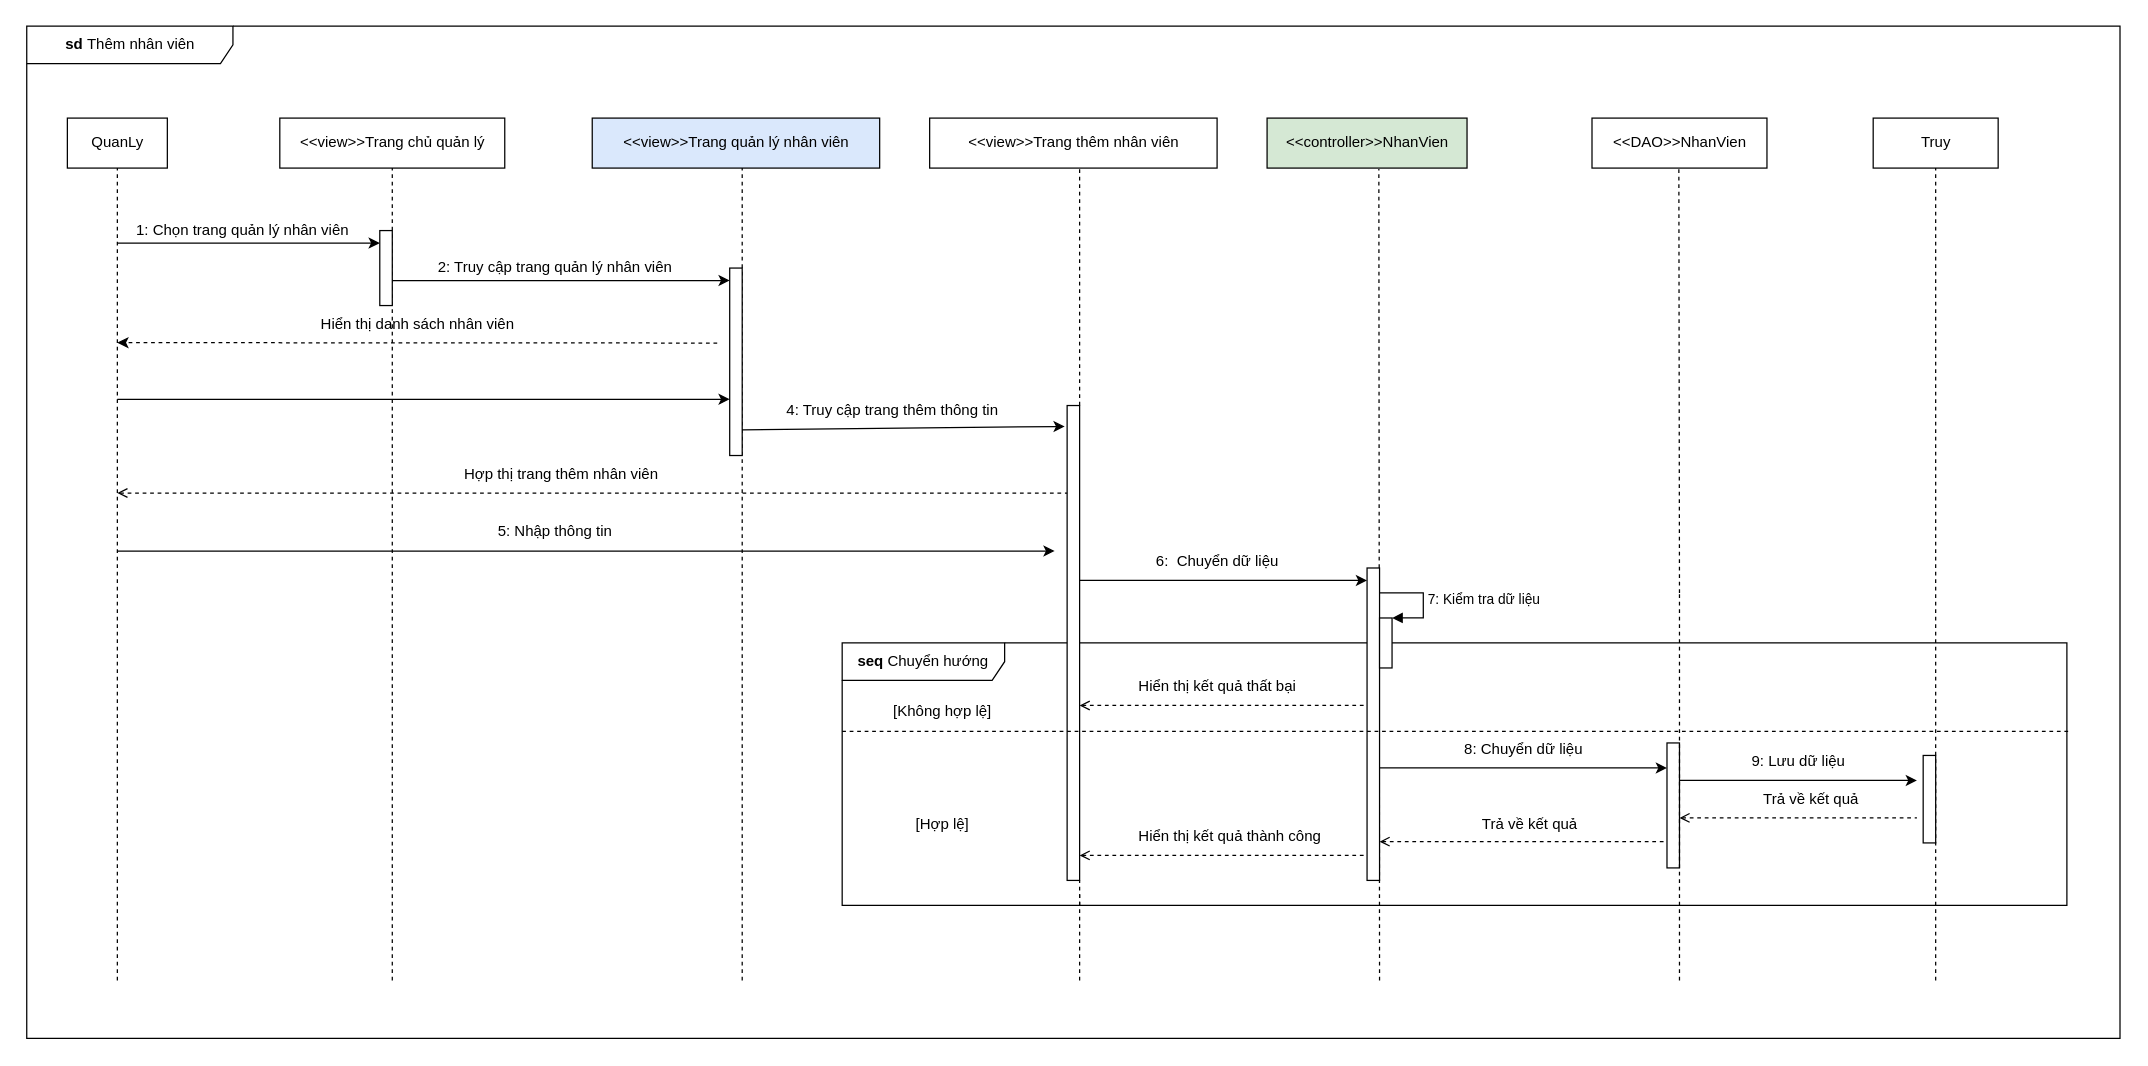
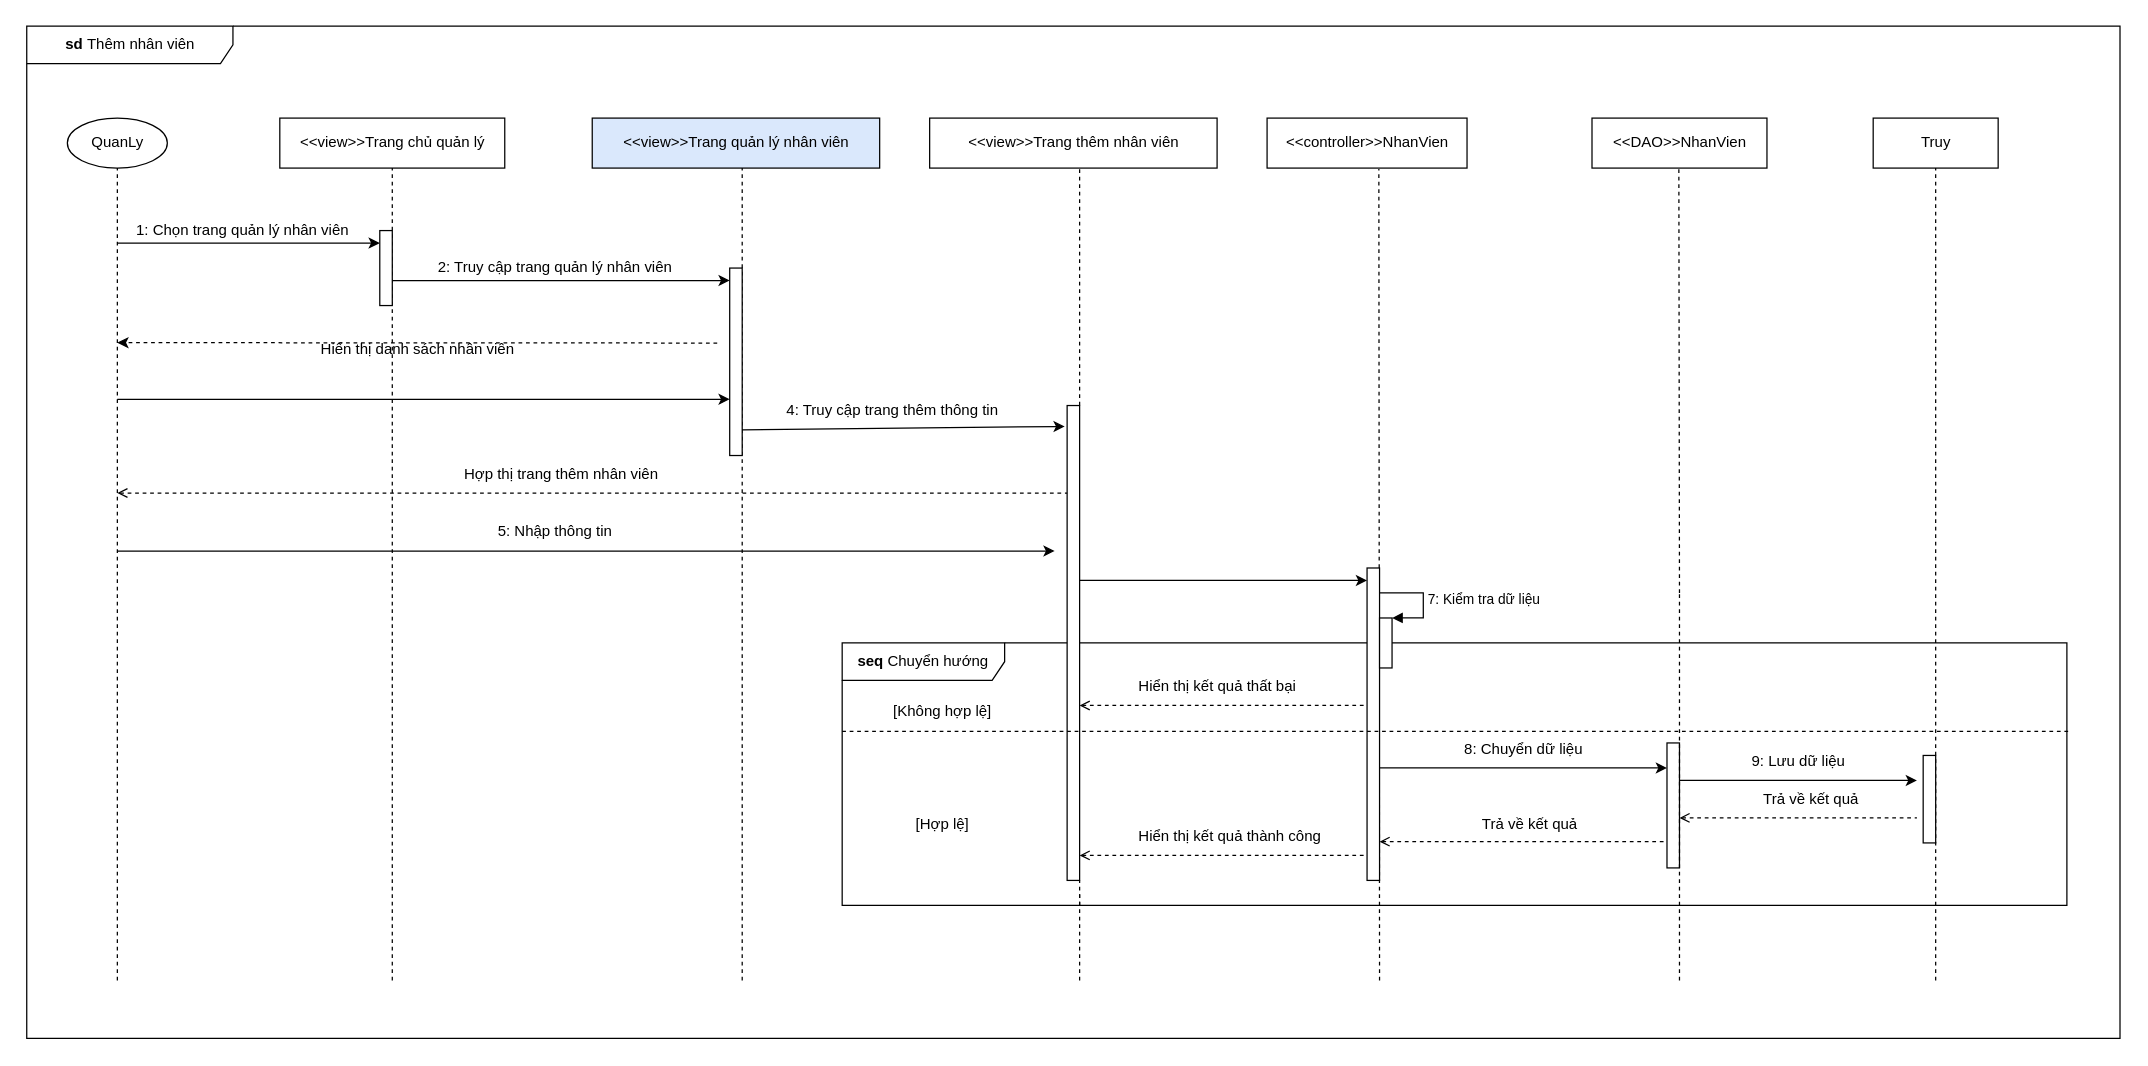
node "QuanLy": shape rectangle -> ellipse
node "<<controller>>NhanVien": fillcolor #d5e8d4 -> #ffffff
node "Hiển thị danh sách nhân viên": moved (417, 324) -> (417, 349)
node "6: Chuyển dữ liệu": removed
